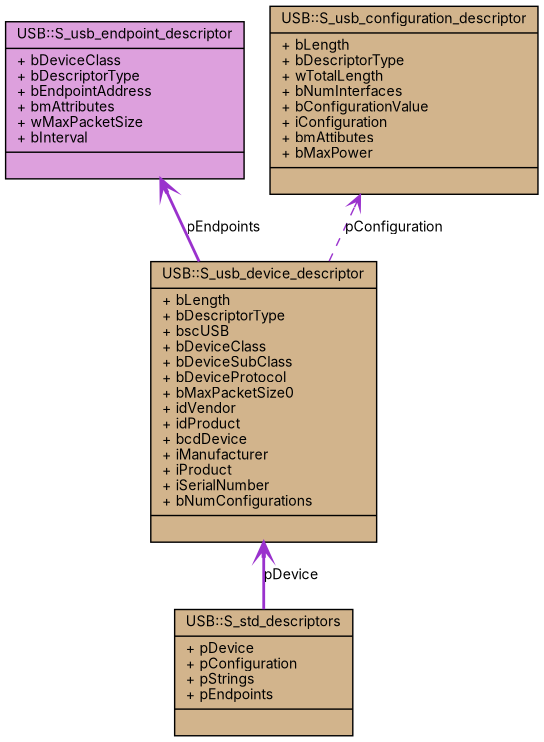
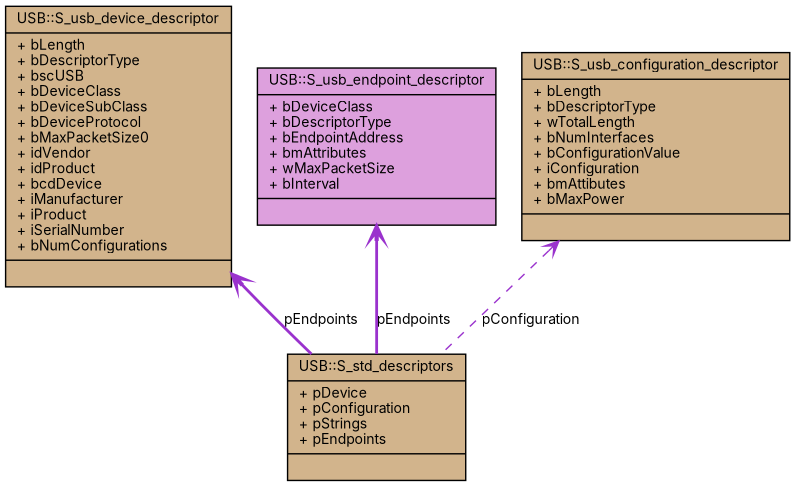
edge "USB::S_usb_device_descriptor" -> "USB::S_usb_endpoint_descriptor": now "USB::S_std_descriptors" -> "USB::S_usb_endpoint_descriptor"
edge "USB::S_usb_device_descriptor" -> "USB::S_usb_configuration_descriptor": now "USB::S_std_descriptors" -> "USB::S_usb_configuration_descriptor"
edge "USB::S_std_descriptors" -> "USB::S_usb_device_descriptor": label "pDevice" -> "pEndpoints"
